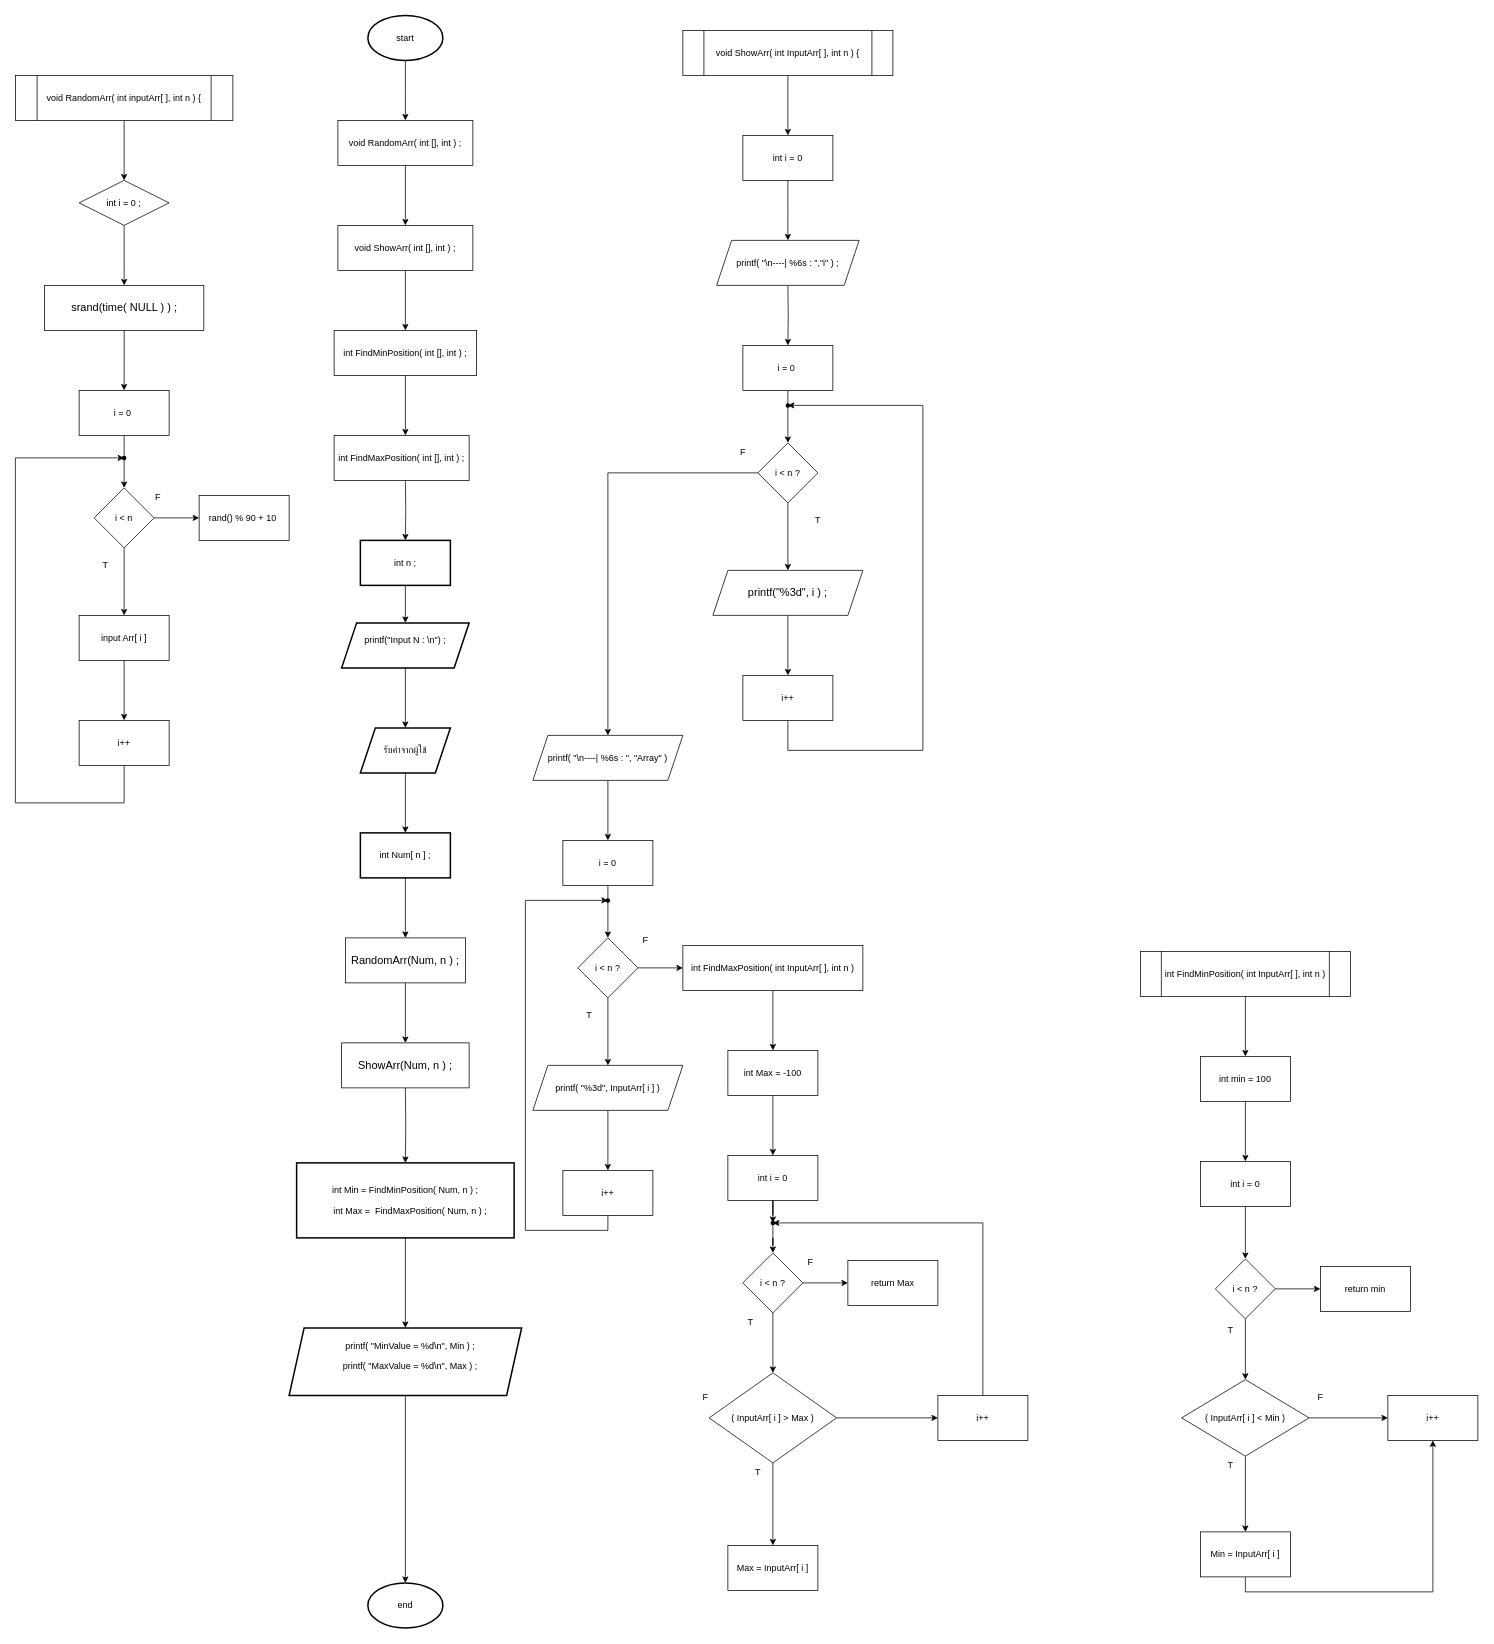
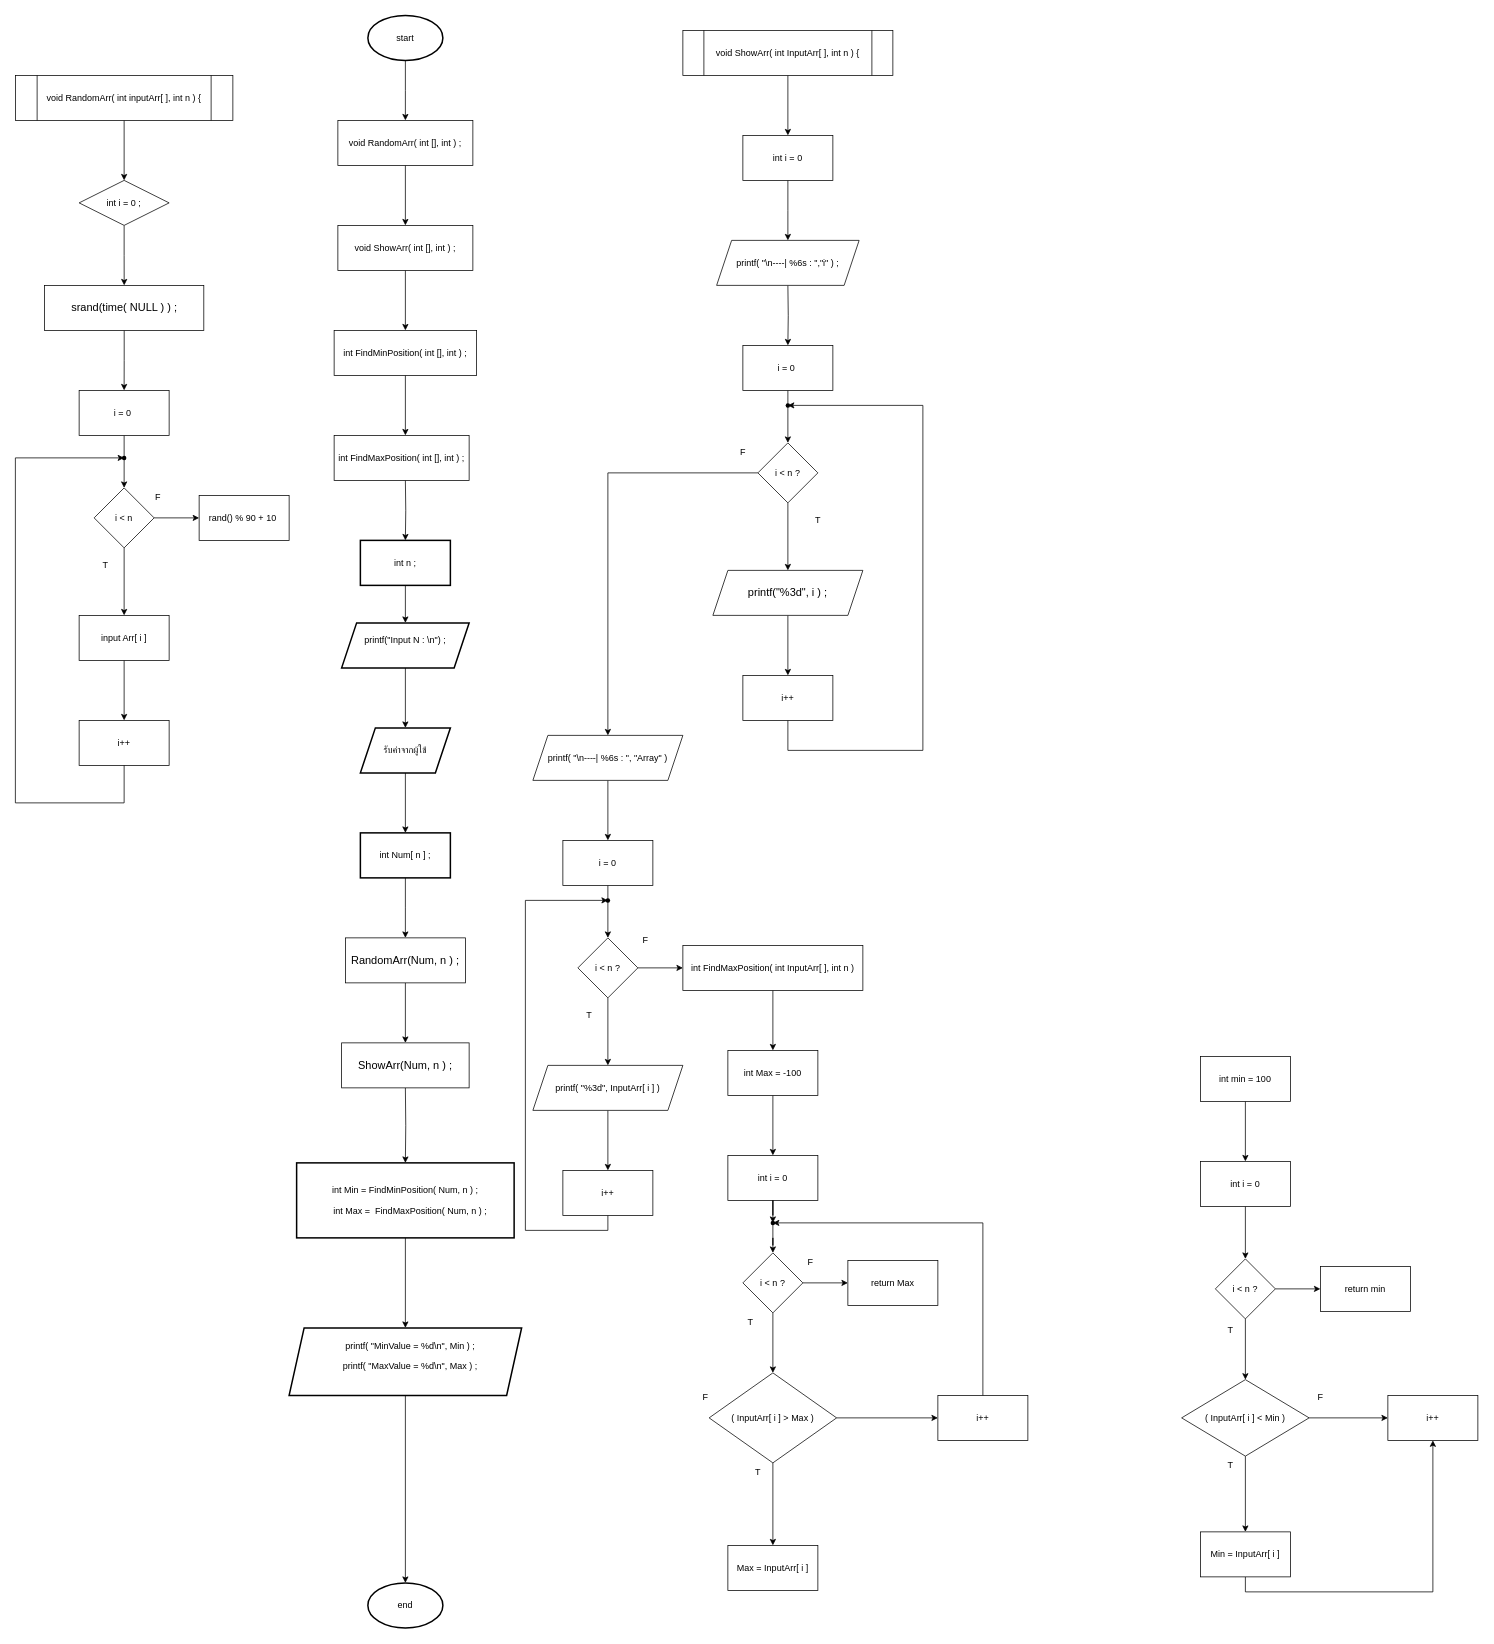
node "int FindMinPosition( int InputArr[ ], int n )": removed
edge "int FindMinPosition( int InputArr[ ], int n )" -> "int min = 100": removed
